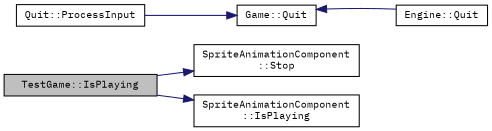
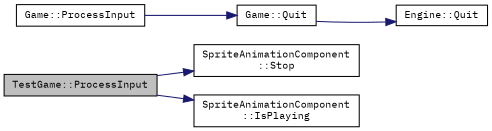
edge "Engine::Quit" -> "Game::Quit": reversed
node "Quit::ProcessInput": label "Quit::ProcessInput" -> "Game::ProcessInput"
node "TestGame::IsPlaying": label "TestGame::IsPlaying" -> "TestGame::ProcessInput"
